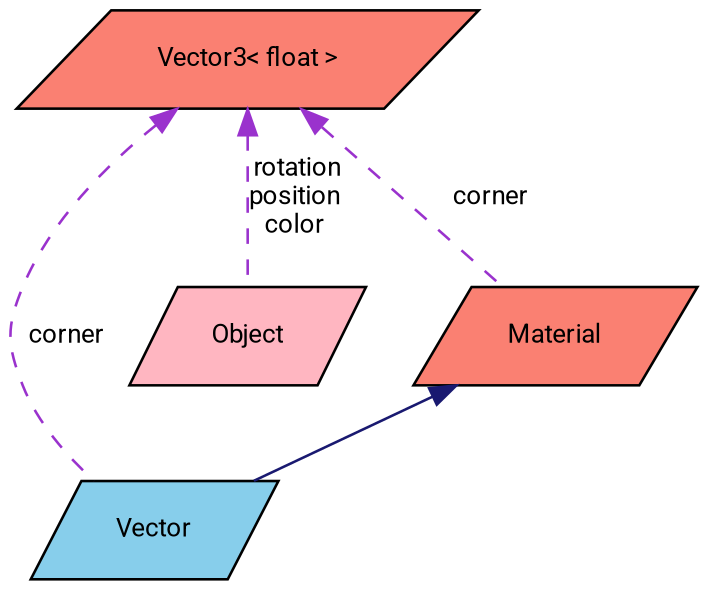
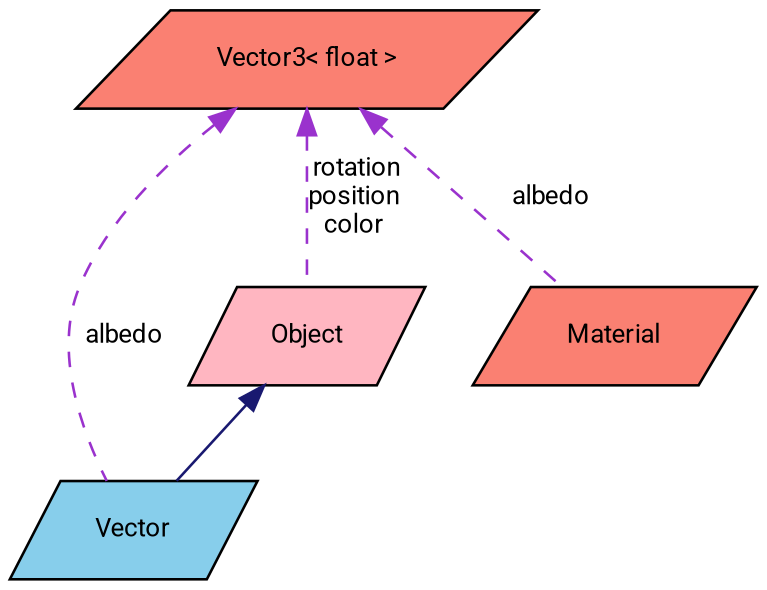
edge "Material" -> "Vector3< float >": label " corner" -> " albedo"
edge "Vector" -> "Vector3< float >": label " corner" -> " albedo"
edge "Vector" -> "Material": now "Vector" -> "Object"
